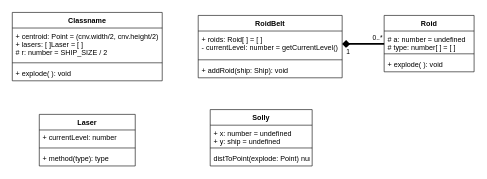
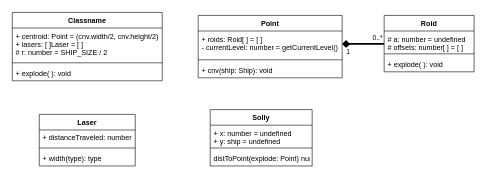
node "RoidBelt": label "RoidBelt" -> "Point"
node "# a: number = undefined # type: number[ ] = [ ]": label "# a: number = undefined # type: number[ ] = [ ]" -> "# a: number = undefined # offsets: number[ ] = [ ]"
node "+ addRoid(ship: Ship): void": label "+ addRoid(ship: Ship): void" -> "+ cnv(ship: Ship): void"
node "+ currentLevel: number": label "+ currentLevel: number" -> "+ distanceTraveled: number"
node "+ method(type): type": label "+ method(type): type" -> "+ width(type): type"
